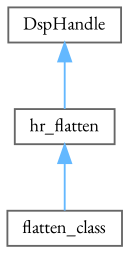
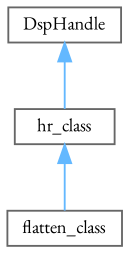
node "hr_flatten": label "hr_flatten" -> "hr_class"
